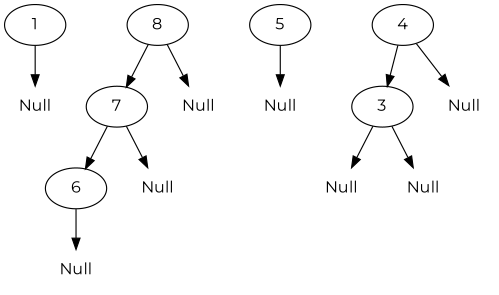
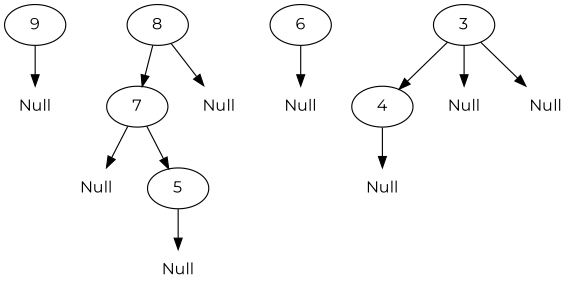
node "1": label "1" -> "9"
edge "4" -> "3": reversed
edge "7" -> "6": now "7" -> "5"
